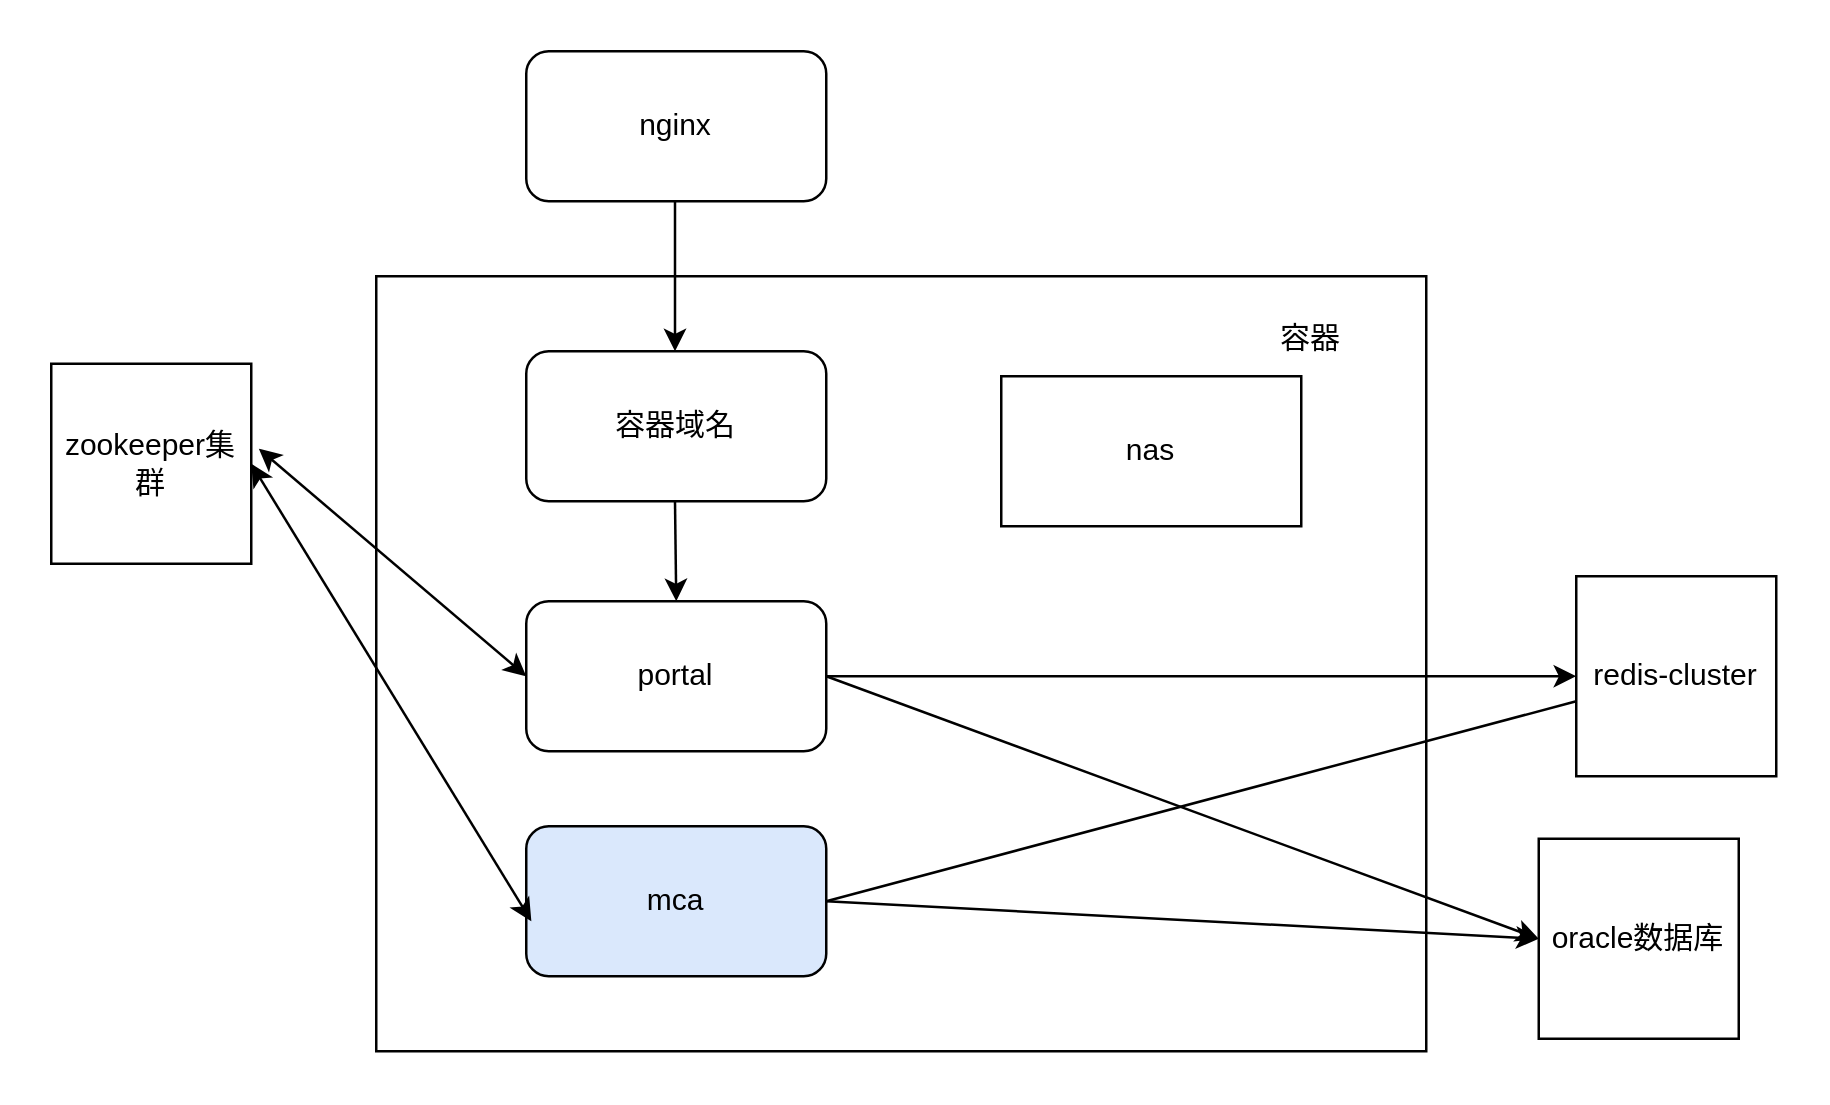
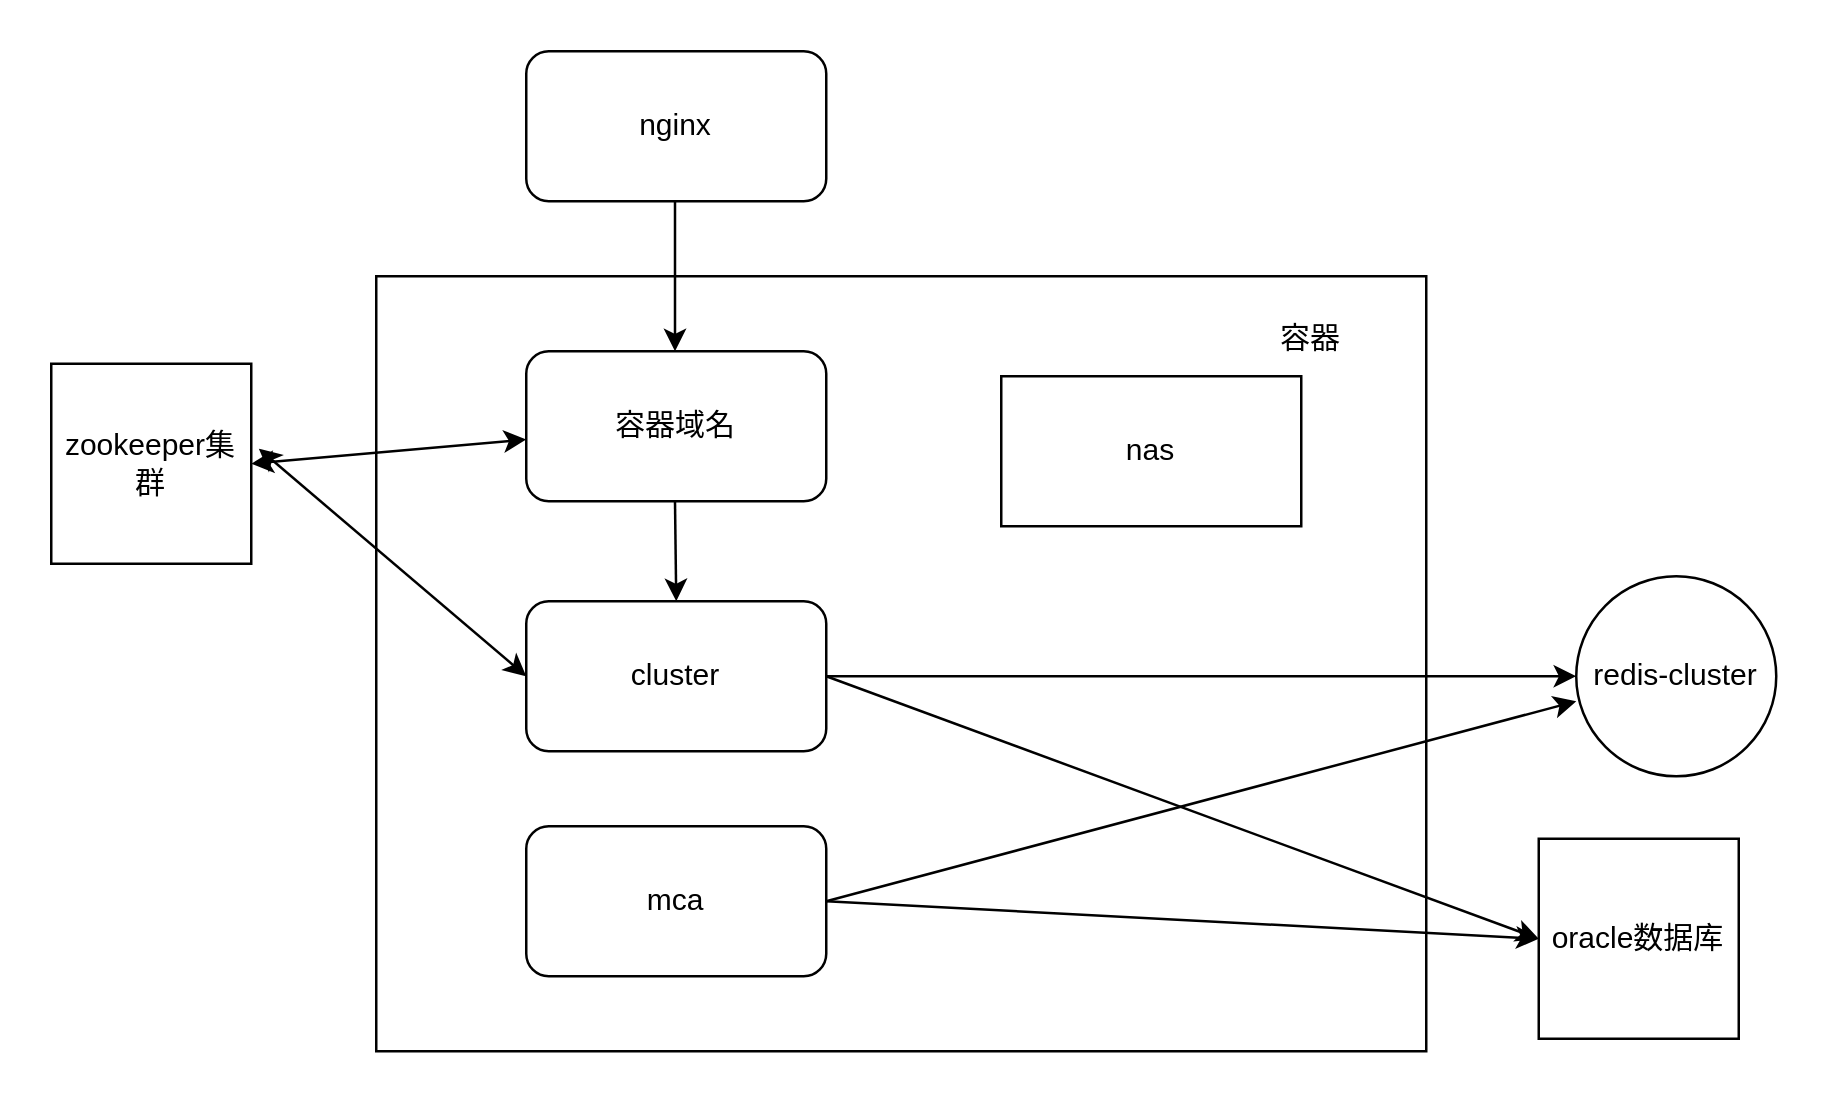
node "portal": label "portal" -> "cluster"
node "redis-cluster": shape rectangle -> ellipse
edge "zookeeper集群" -- "mca": now "zookeeper集群" -- "容器域名"
edge "redis-cluster" -- "mca": arrowhead none -> classic
node "mca": fillcolor #dae8fc -> #ffffff
